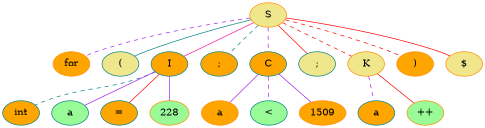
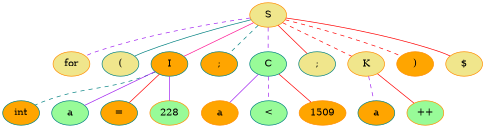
node "for": fillcolor orange -> khaki
node "C": fillcolor orange -> palegreen
edge "C" -- "1509": color purple -> red
